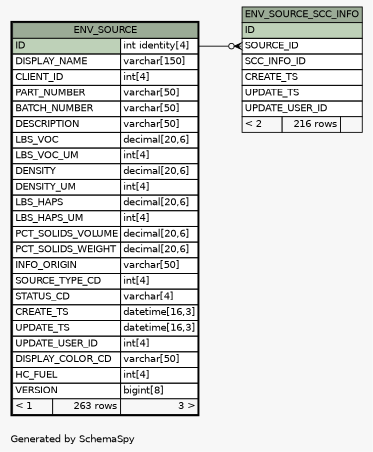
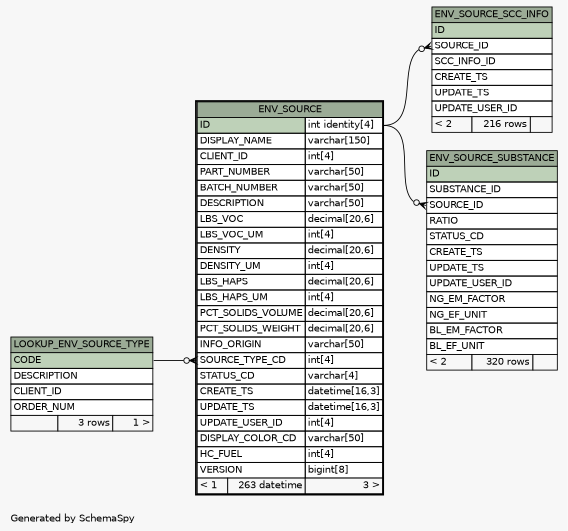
node "ENV_SOURCE_SUBSTANCE": added
node "LOOKUP_ENV_SOURCE_TYPE": added
node "ENV_SOURCE": text "263 rows" -> "263 datetime"
